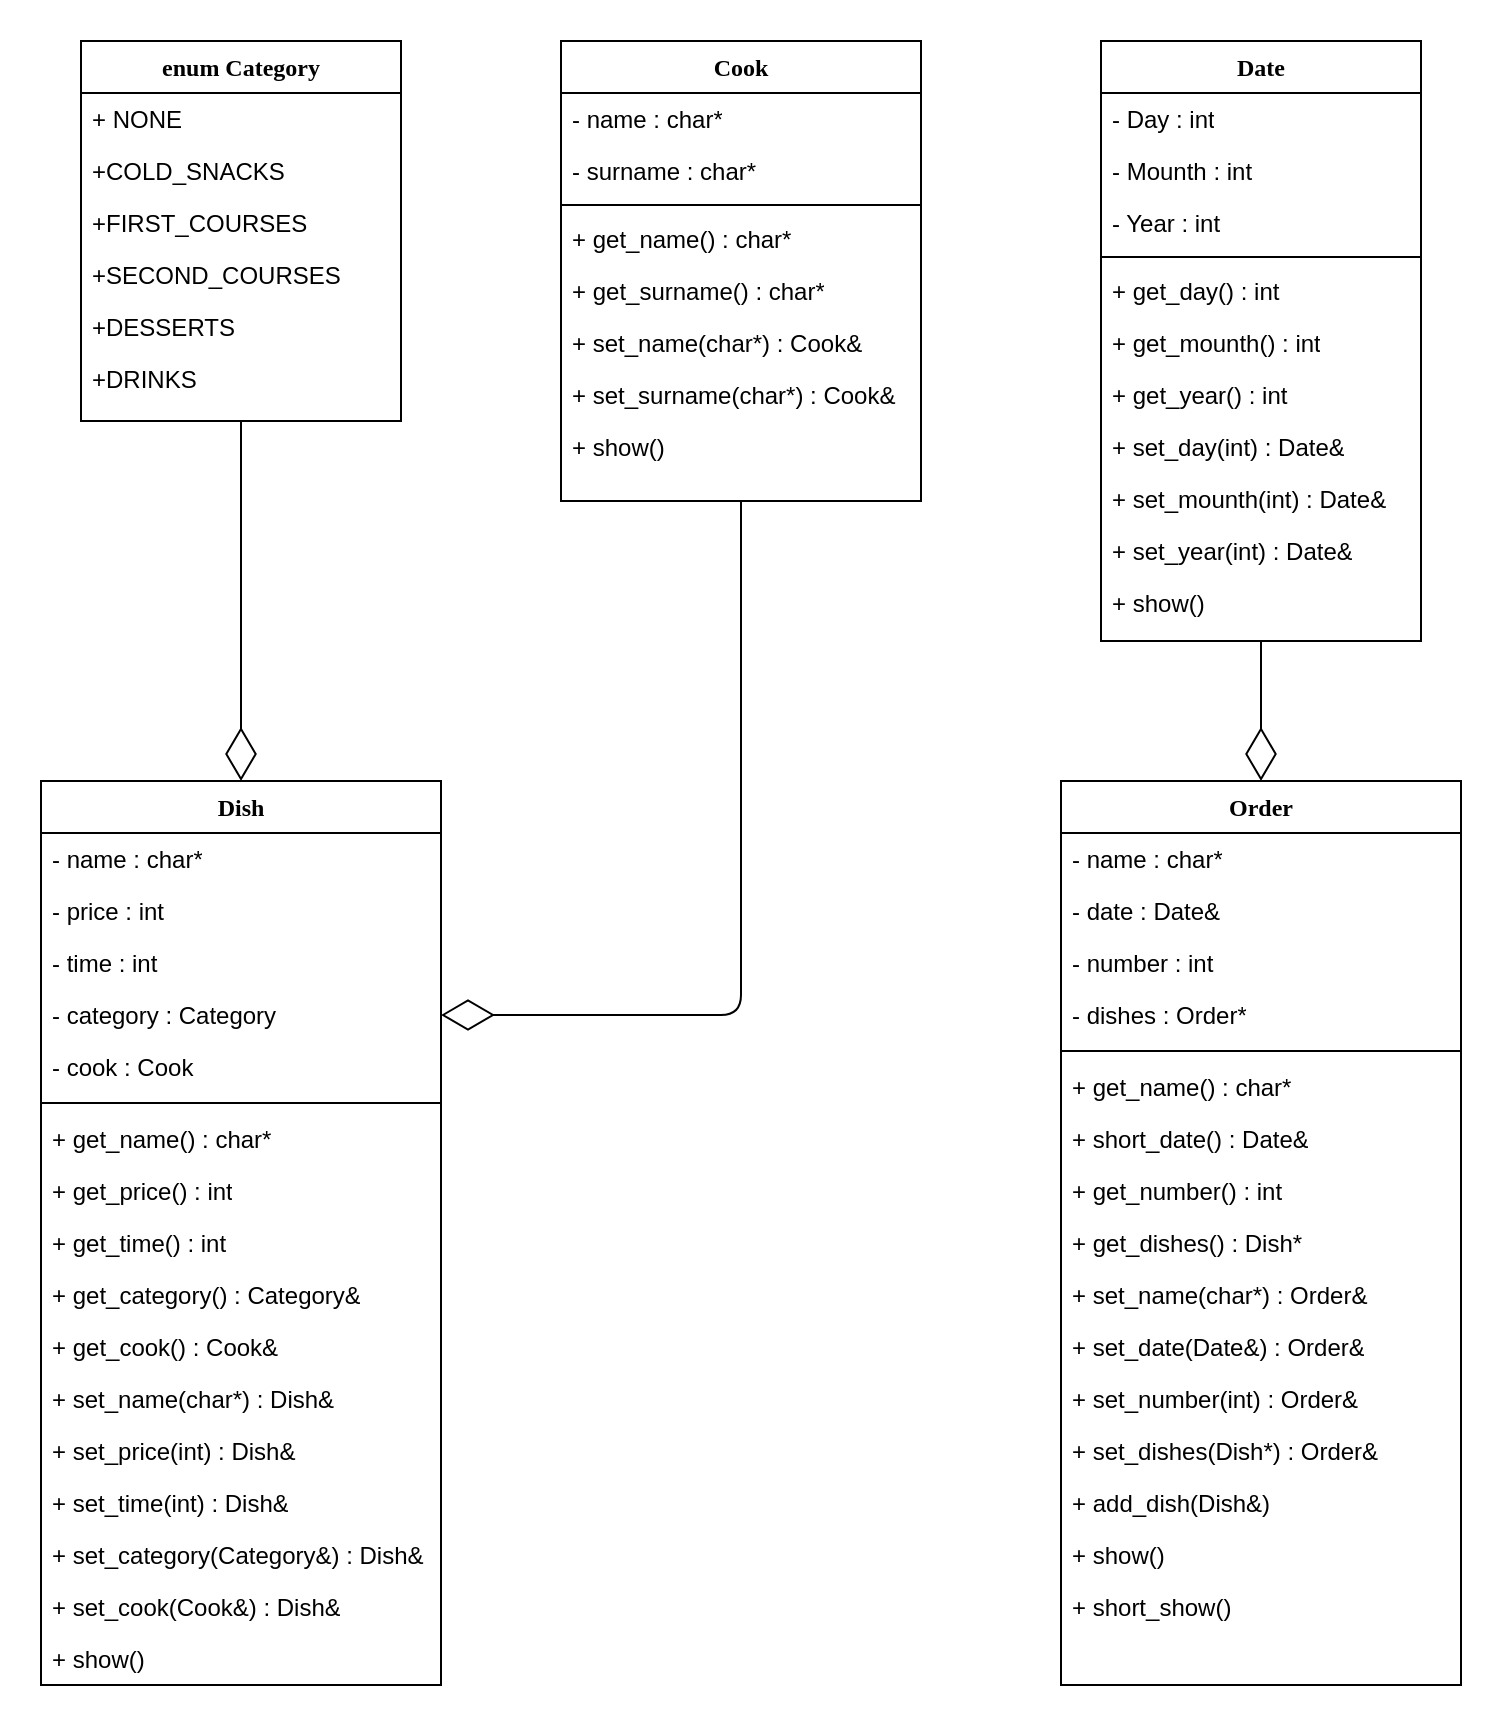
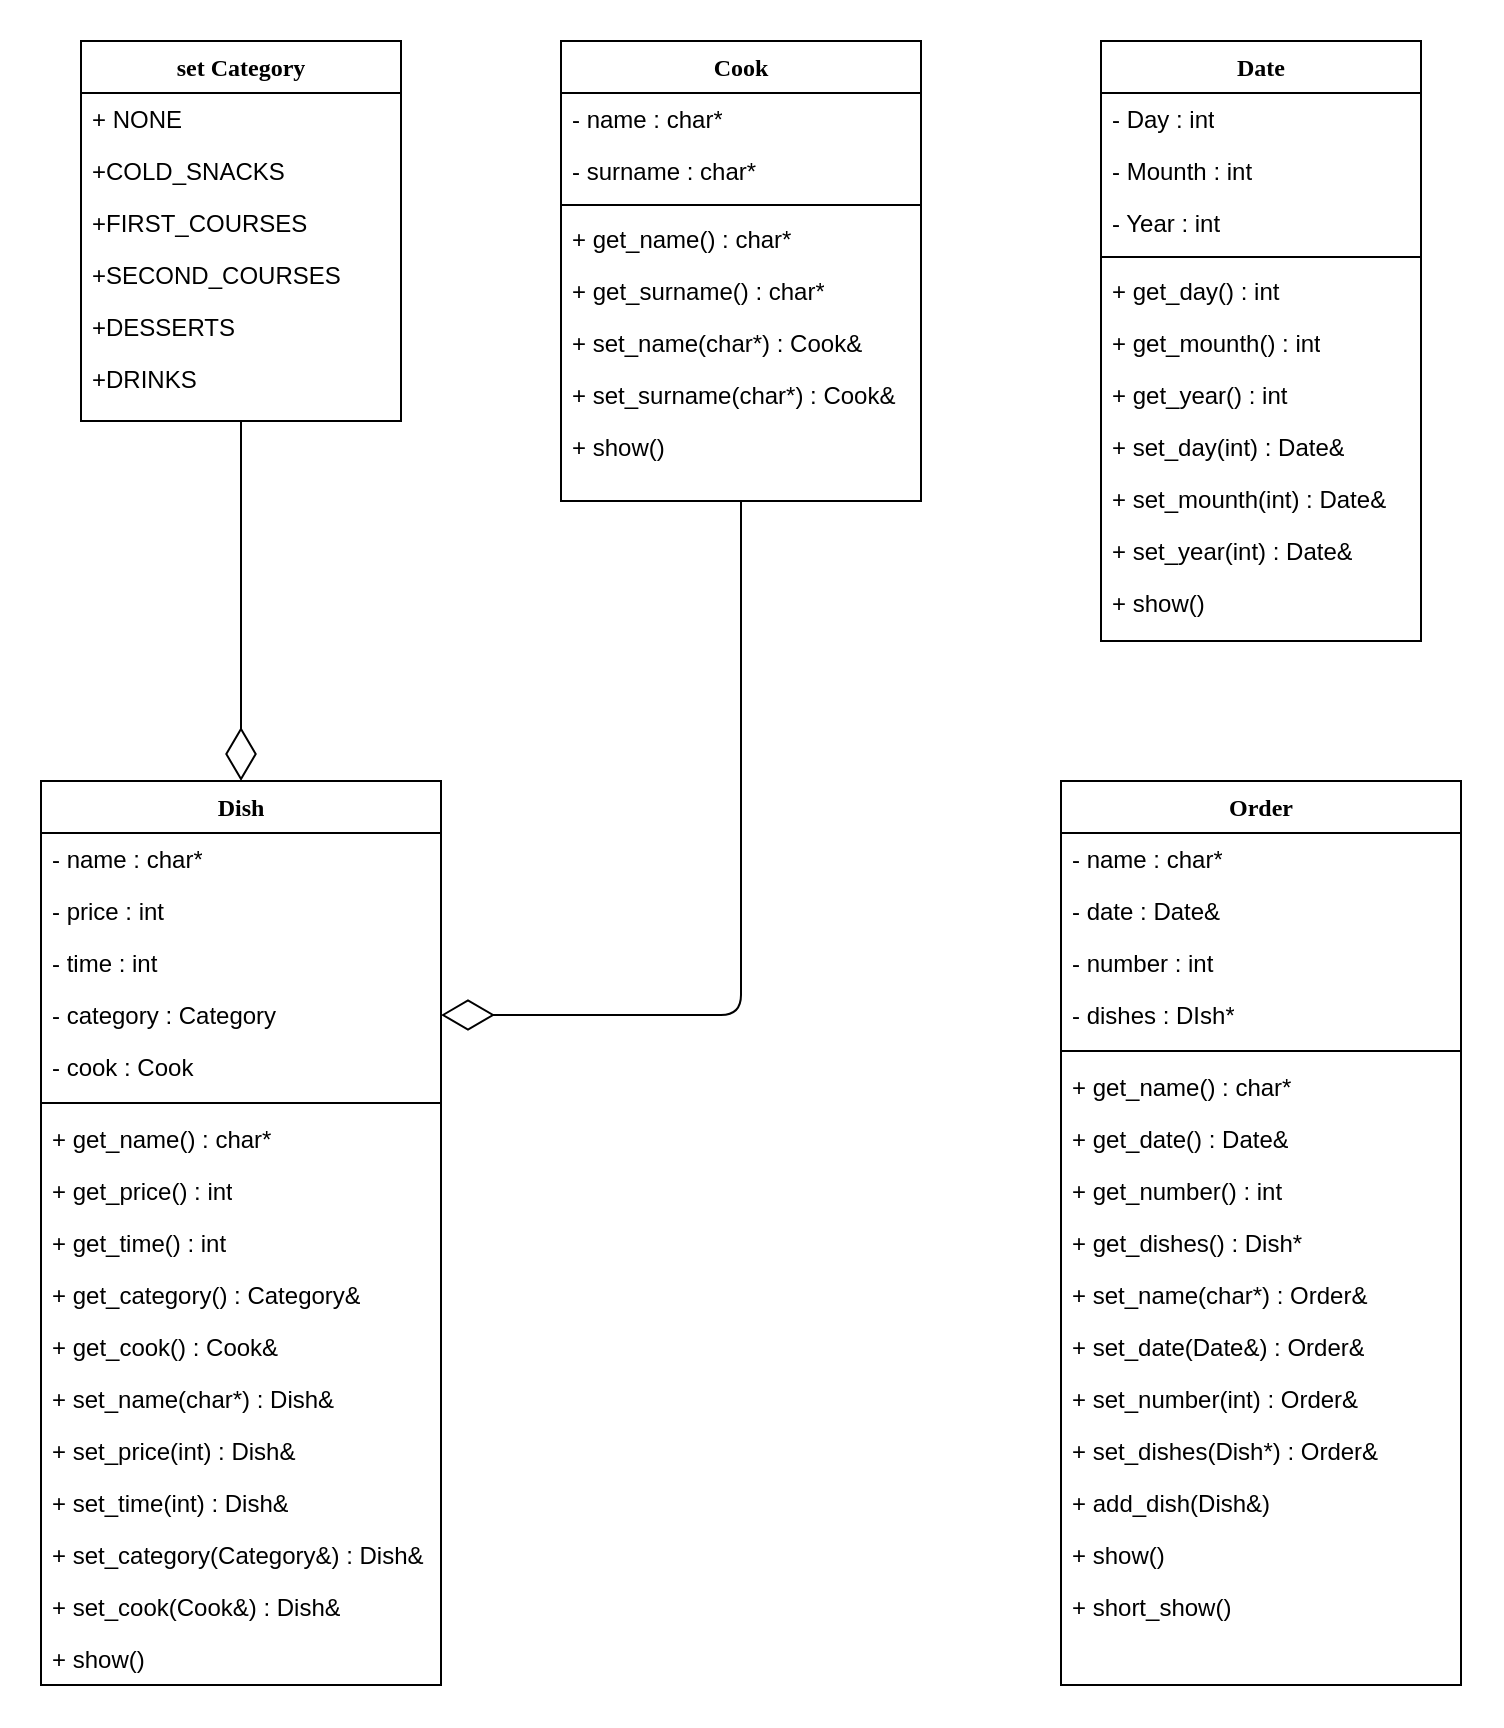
node "enum Category": label "enum Category" -> "set Category"
edge "Date" -> "Order": removed
node "- dishes : Order*": label "- dishes : Order*" -> "- dishes : DIsh*"
node "+ short_date() : Date&": label "+ short_date() : Date&" -> "+ get_date() : Date&"
